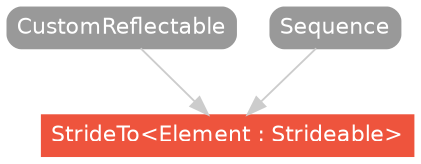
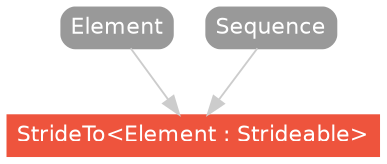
node "CustomReflectable": label "CustomReflectable" -> "Element"
